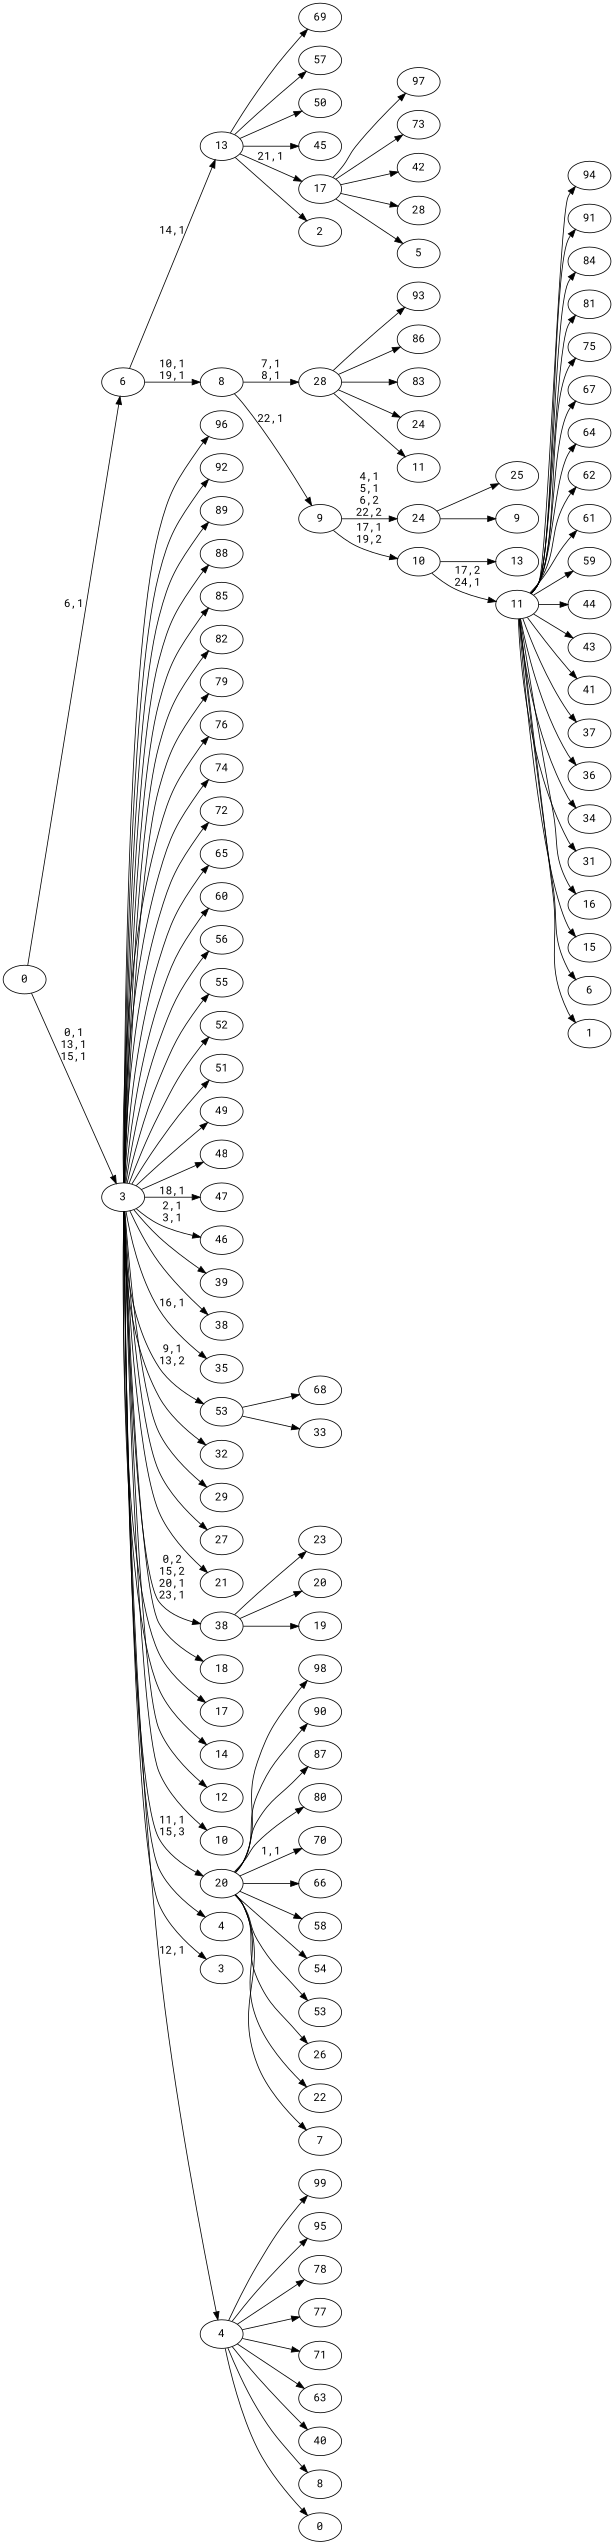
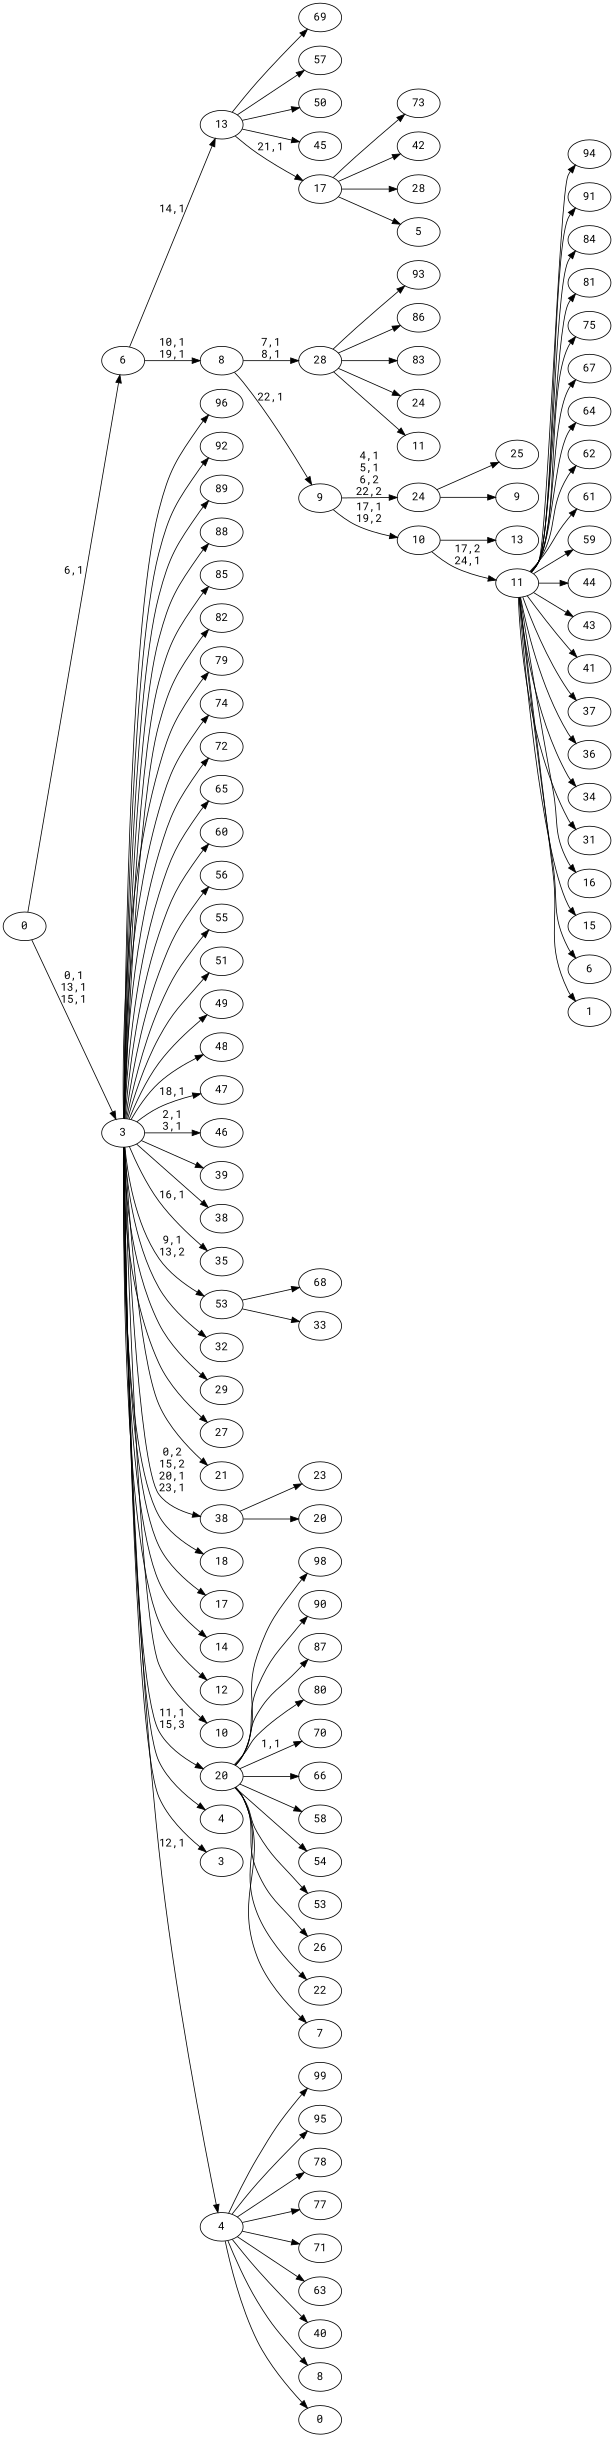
node "97": removed
node "2": removed
node "76": removed
node "52": removed
node "19": removed
